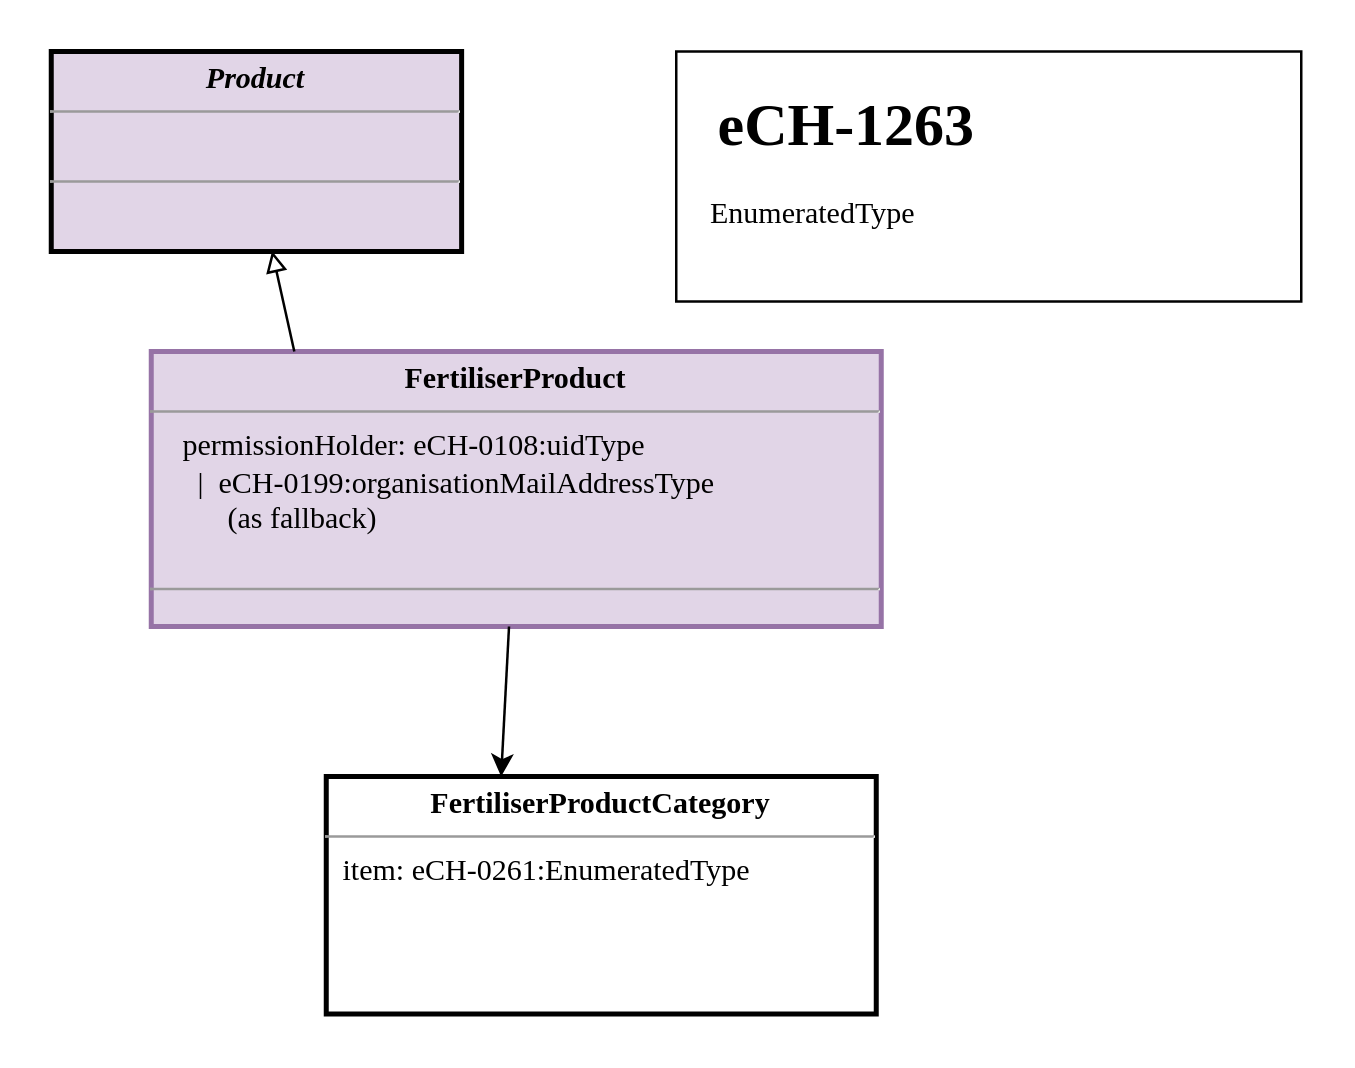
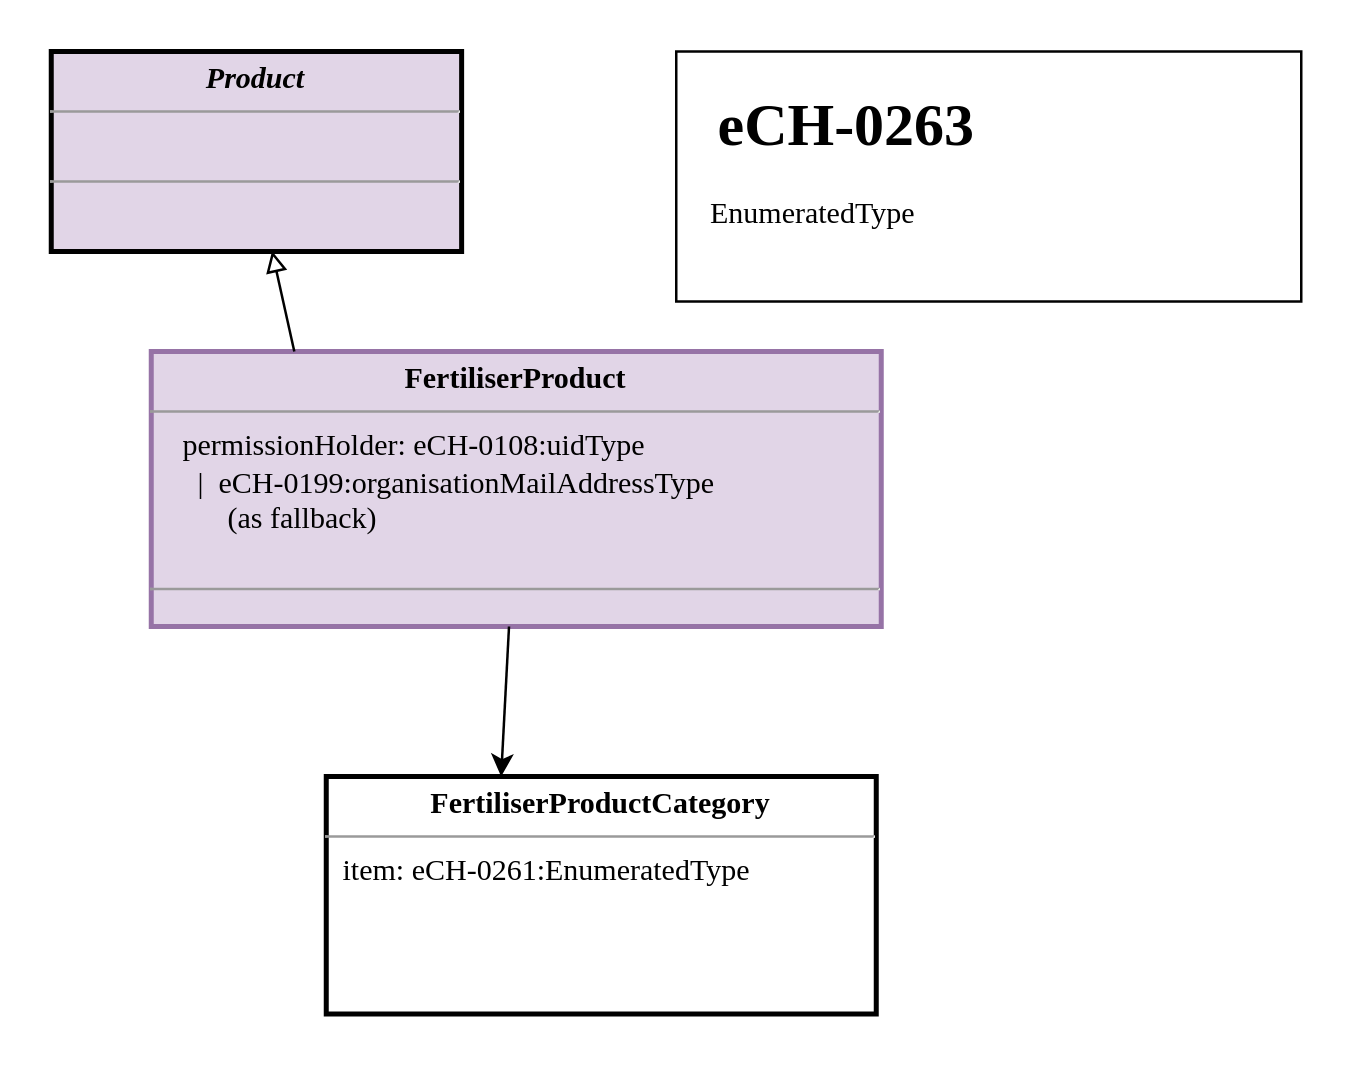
node "eCH-1263": label "eCH-1263" -> "eCH-0263"
